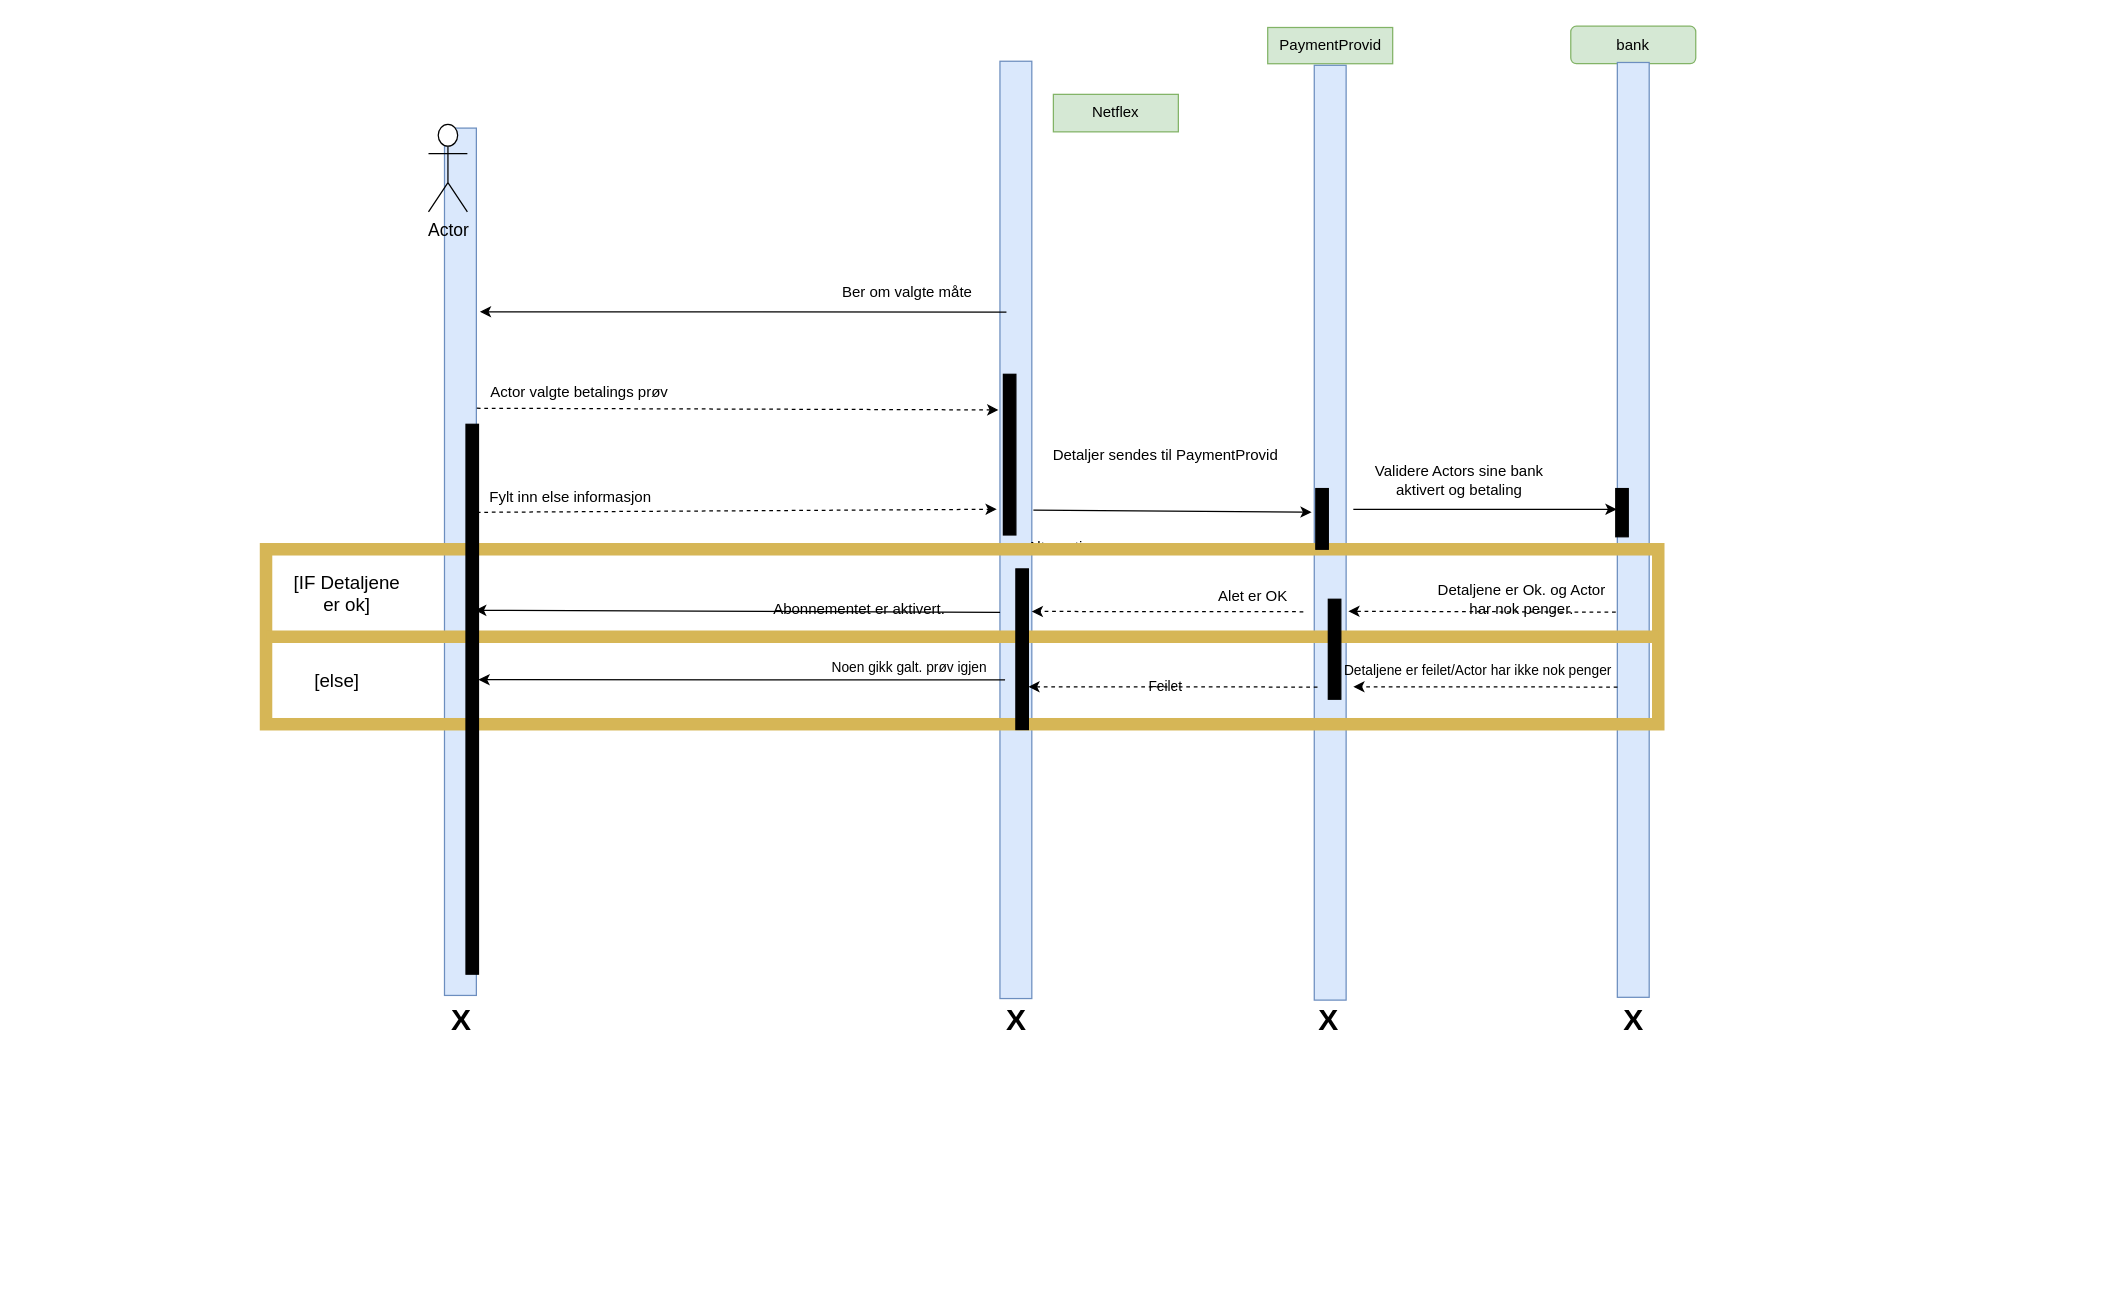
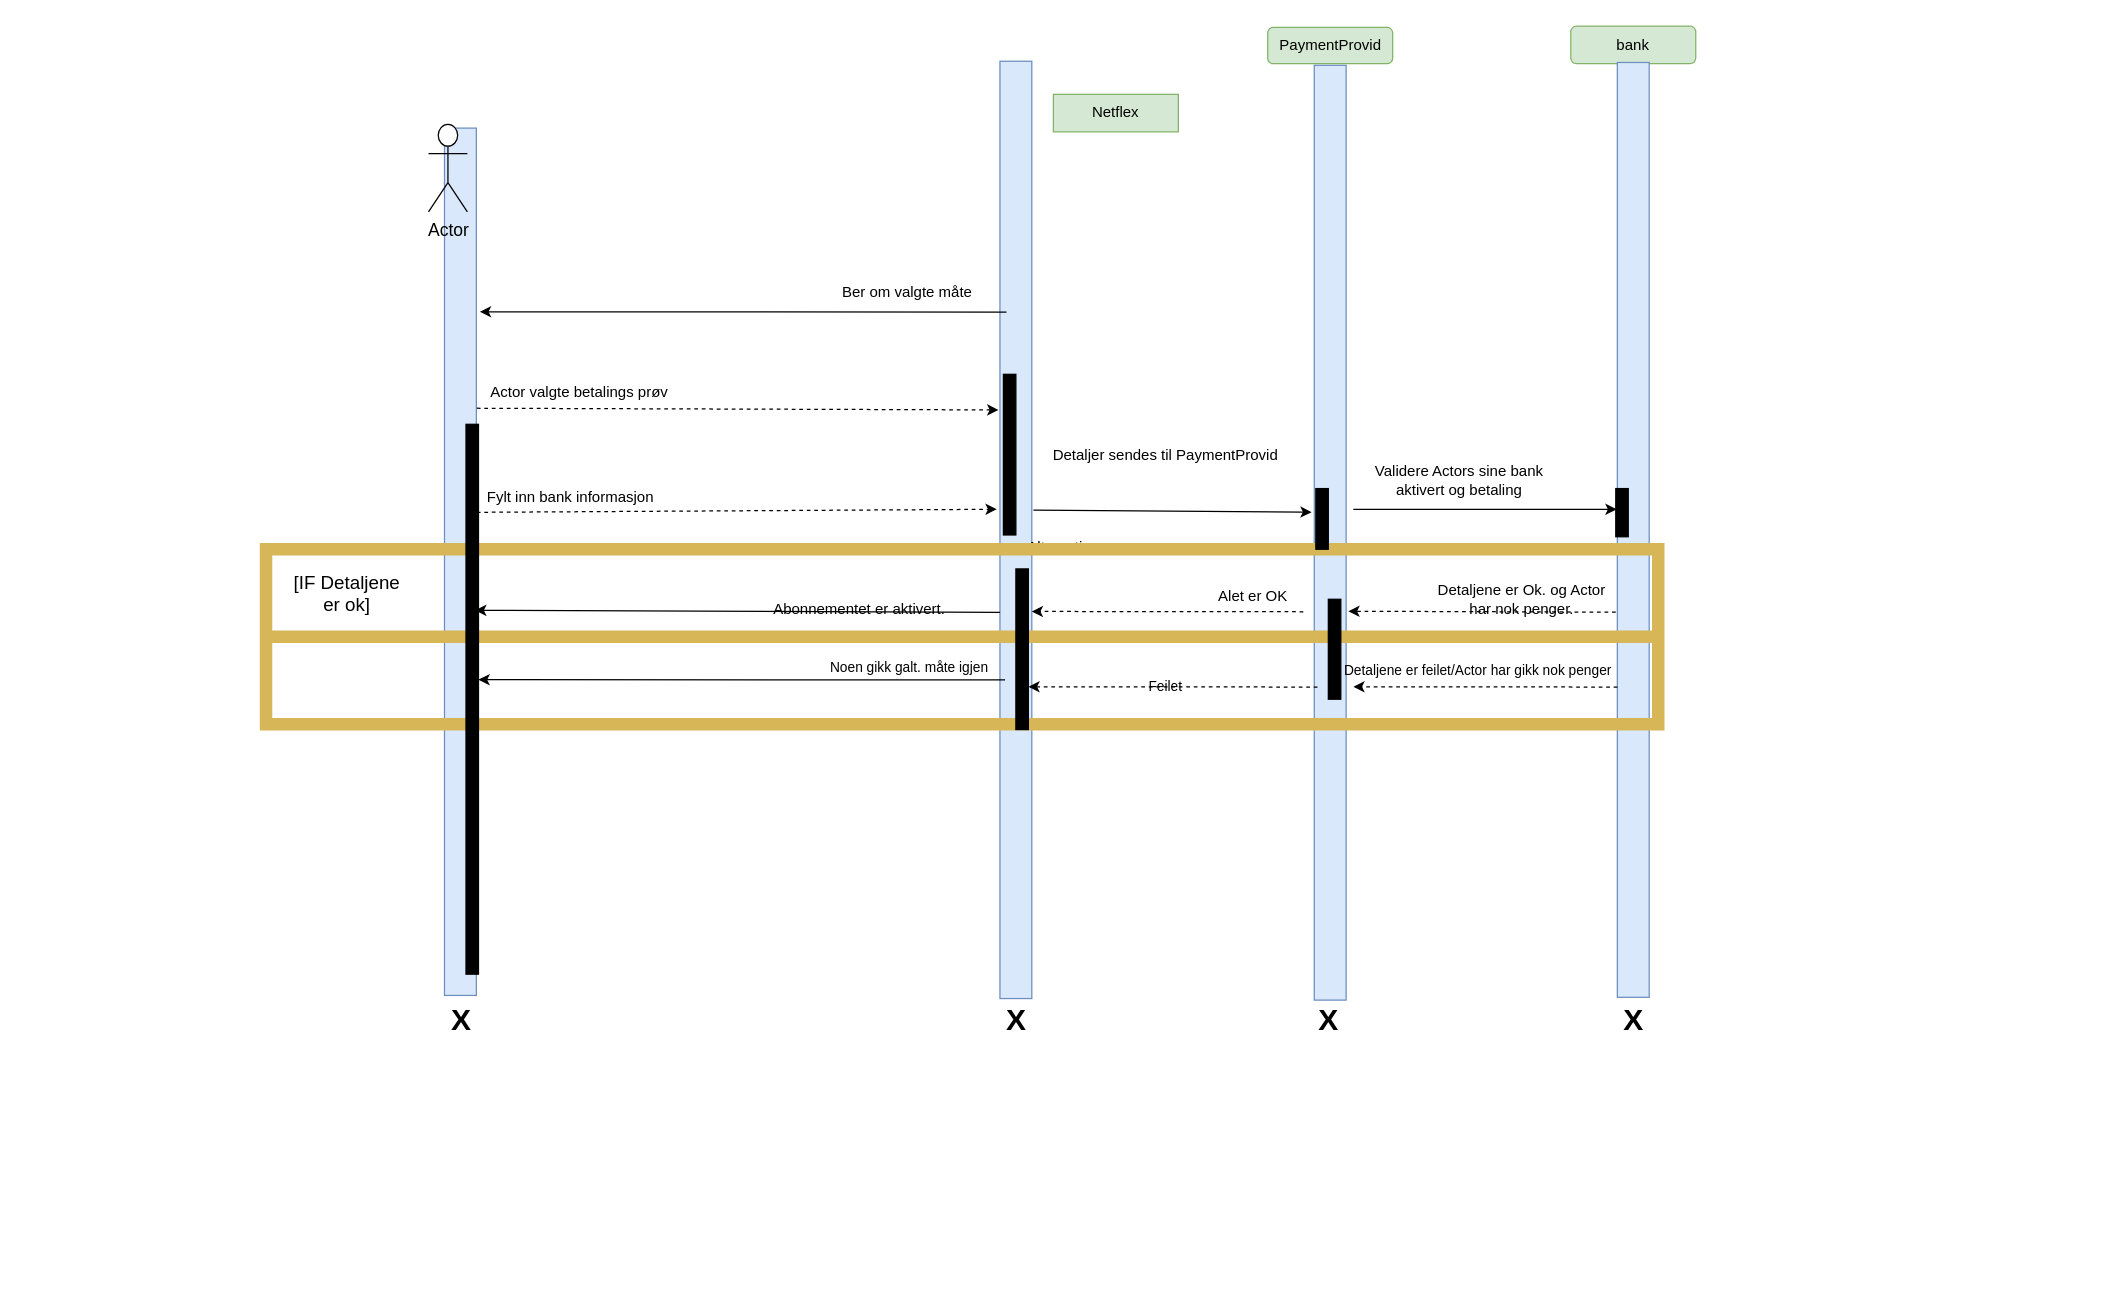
node "PaymentProvid": shape rectangle -> rounded rectangle
node "Fylt inn else informasjon": label "Fylt inn else informasjon" -> "Fylt inn bank informasjon"
node "Noen gikk galt. prøv igjen": label "Noen gikk galt. prøv igjen" -> "Noen gikk galt. måte igjen"
node "Detaljene er feilet/Actor har ikke nok penger": label "Detaljene er feilet/Actor har ikke nok penger" -> "Detaljene er feilet/Actor har gikk nok penger"
node "[else]": removed
